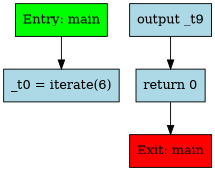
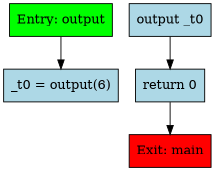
node "Entry: main": label "Entry: main" -> "Entry: output"
node "output _t9": label "output _t9" -> "output _t0"
node "_t0 = iterate(6)": label "_t0 = iterate(6)" -> "_t0 = output(6)"
